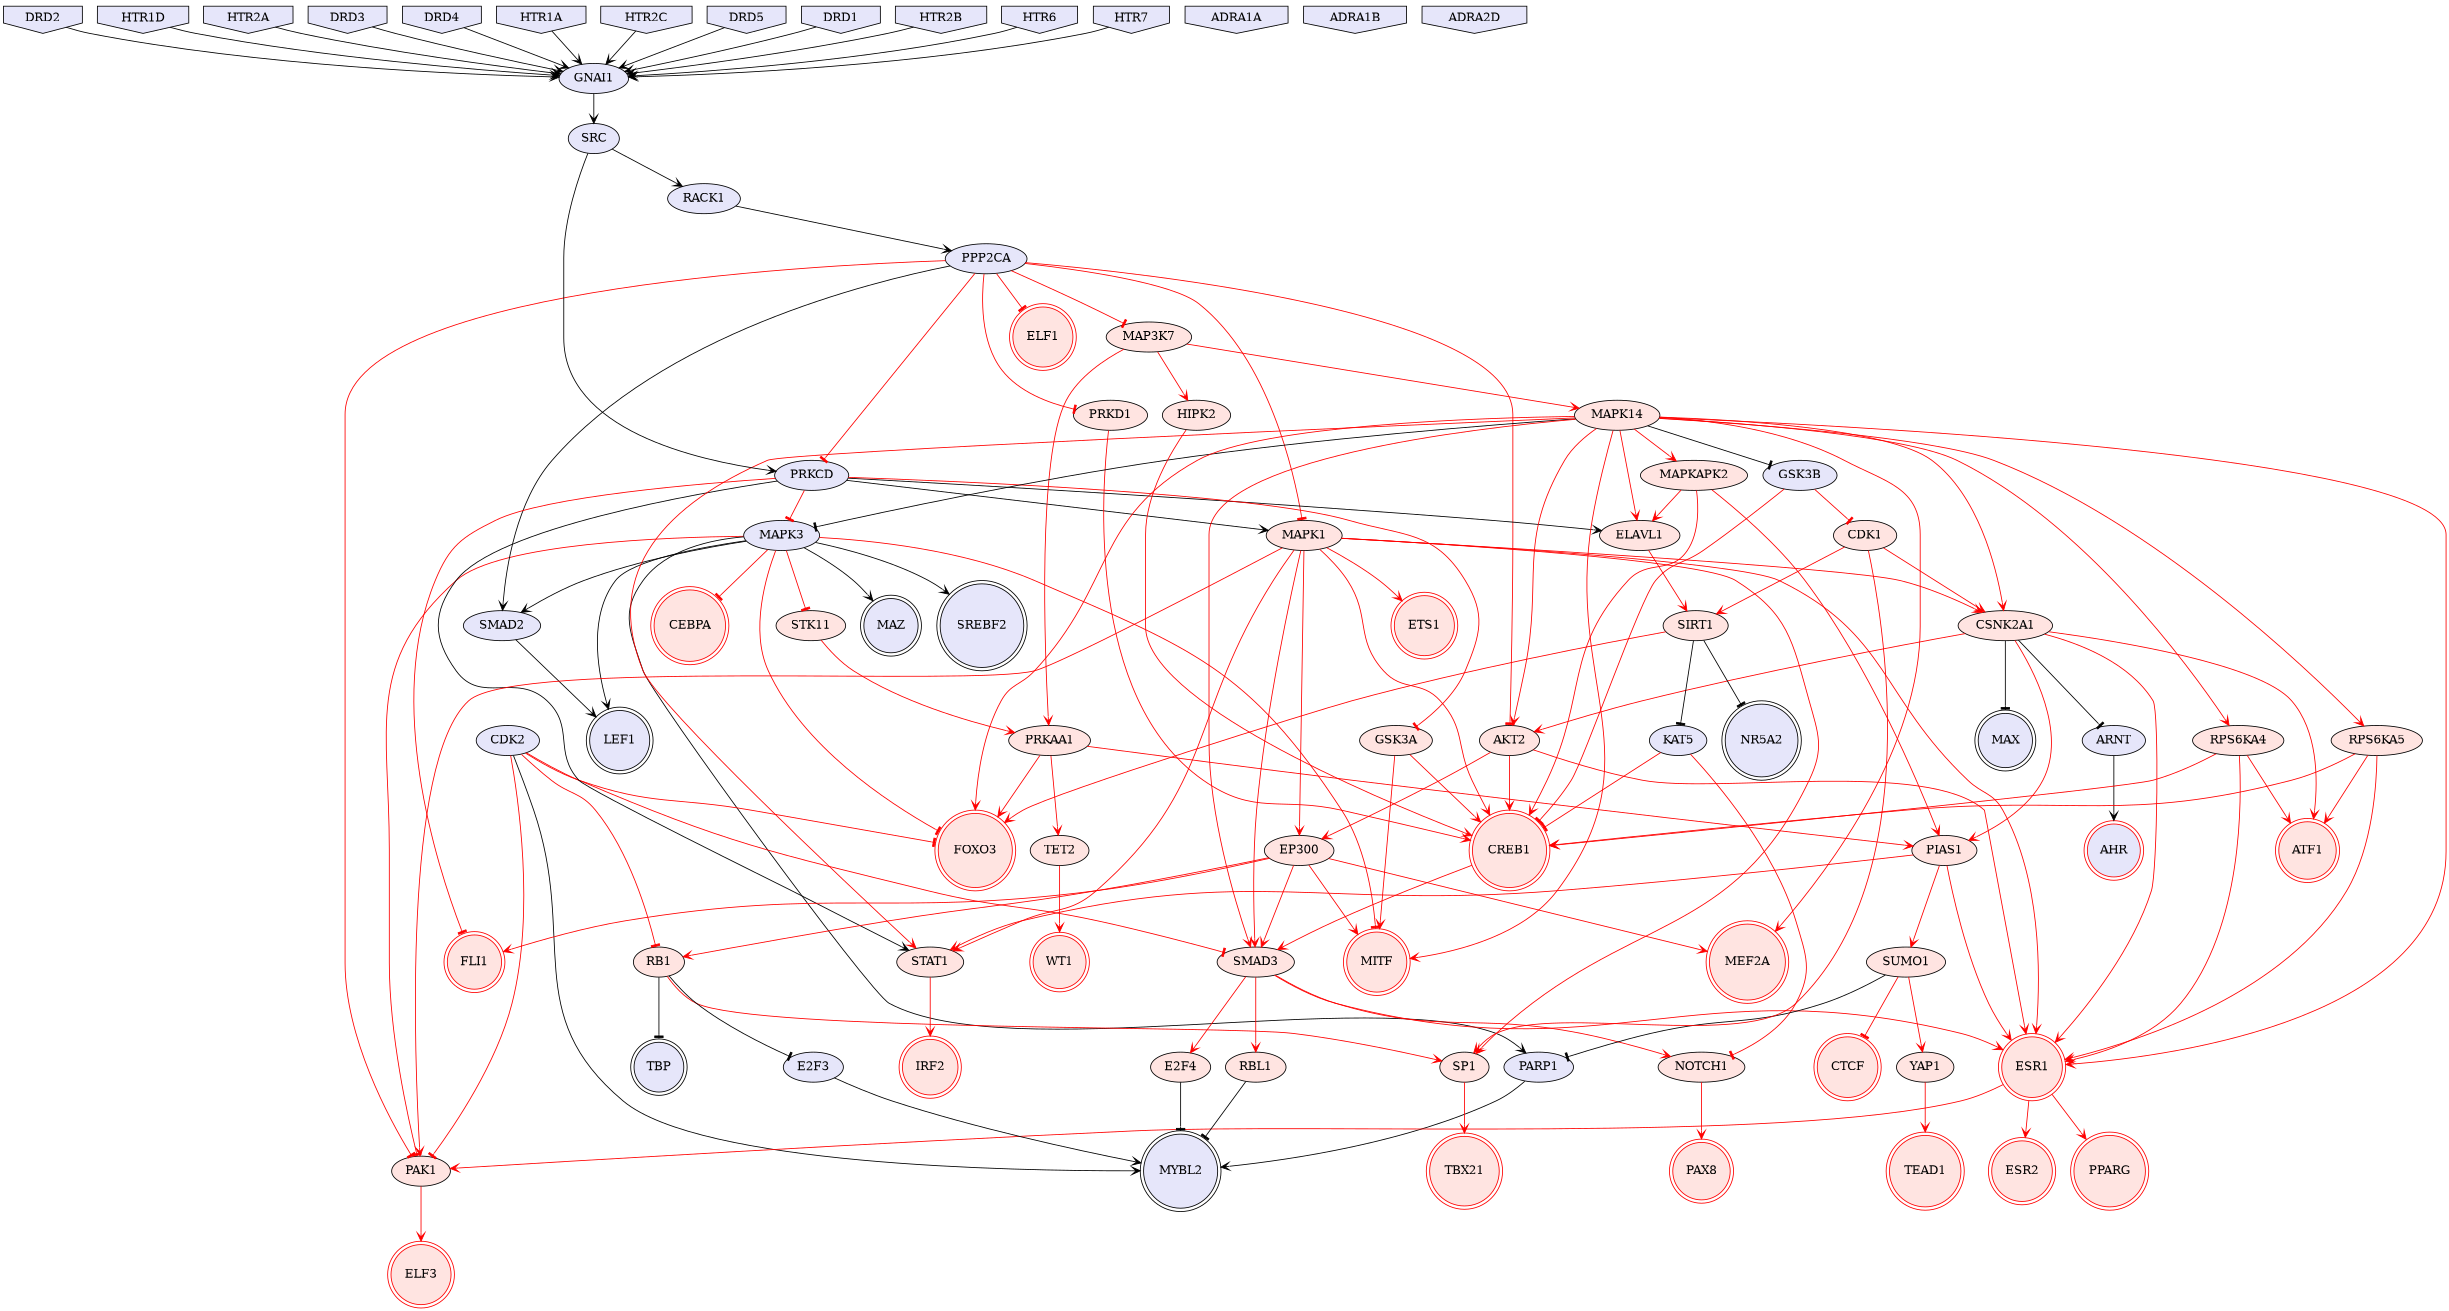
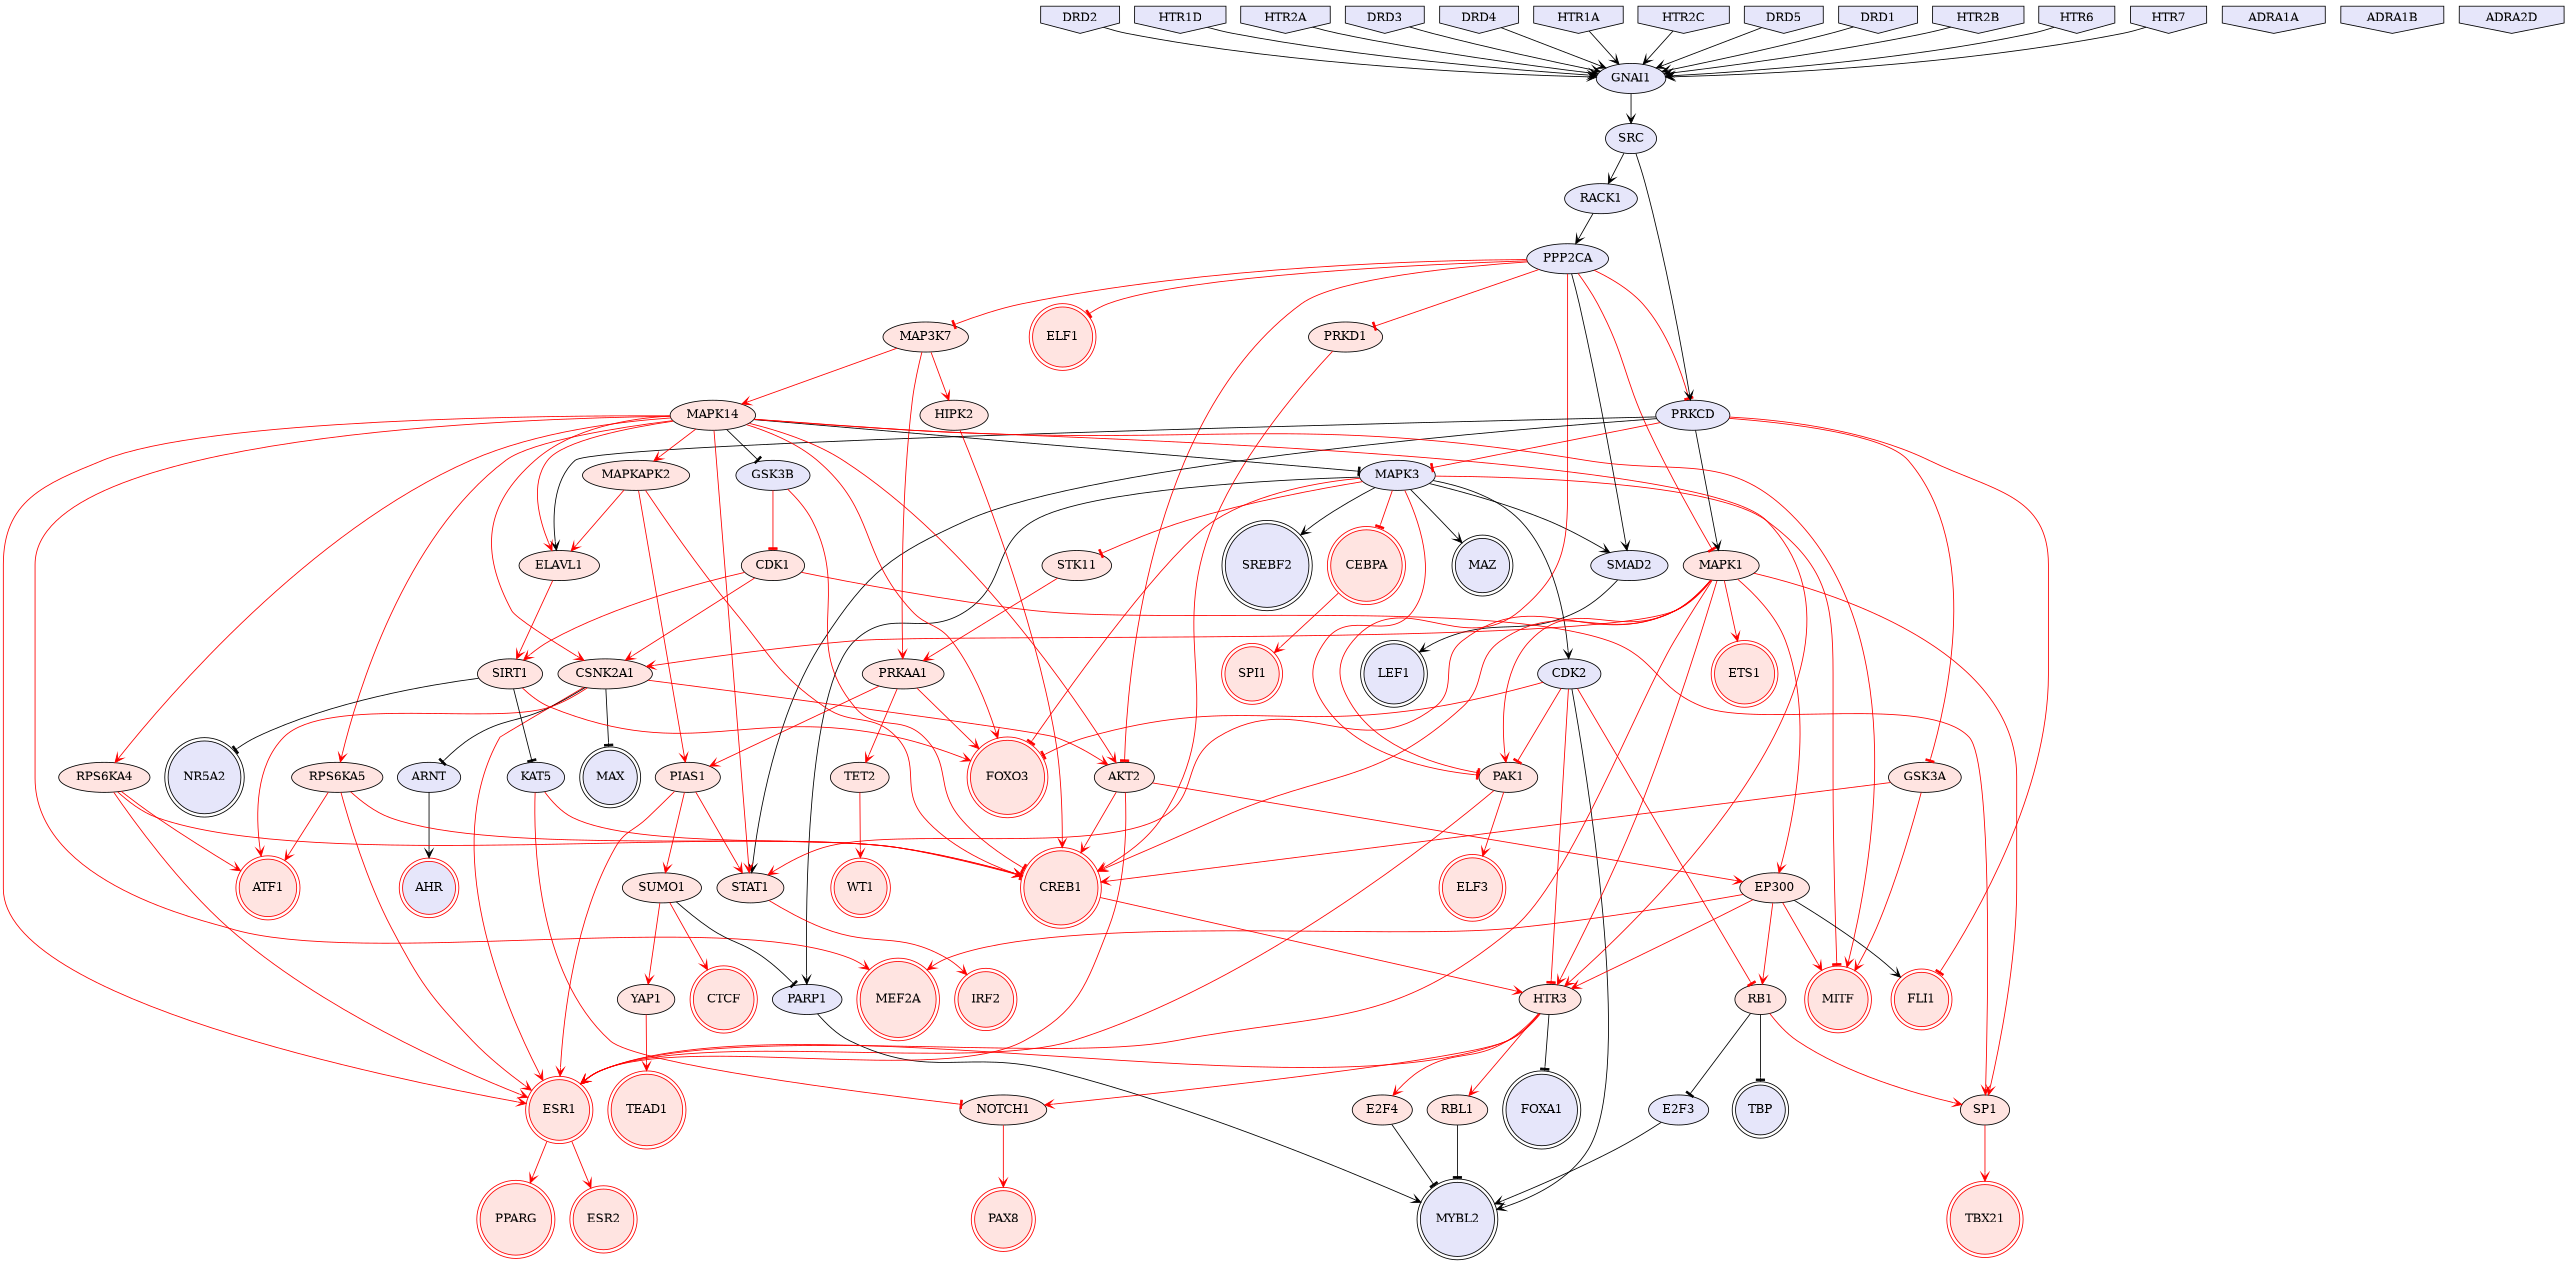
edge "MAPK3" -> "LEF1": now "MAPK3" -> "CDK2"
node "SPI1": added
edge "CSNK2A1" -> "PIAS1": removed
edge "EP300" -> "FLI1": color red -> black
node "SMAD3": label "SMAD3" -> "HTR3"
edge "SUMO1" -> "CTCF": arrowhead tee -> vee
node "FOXA1": added
edge "ESR1" -> "PAK1": reversed
